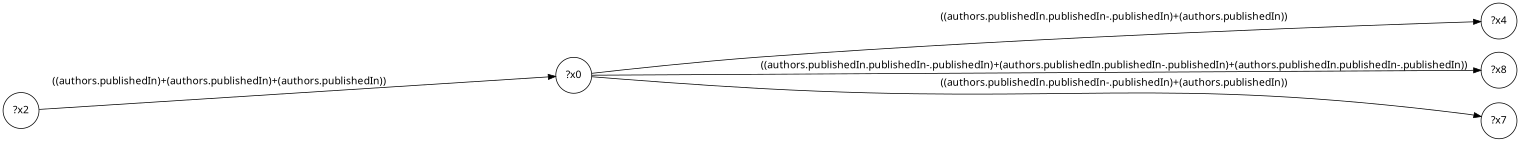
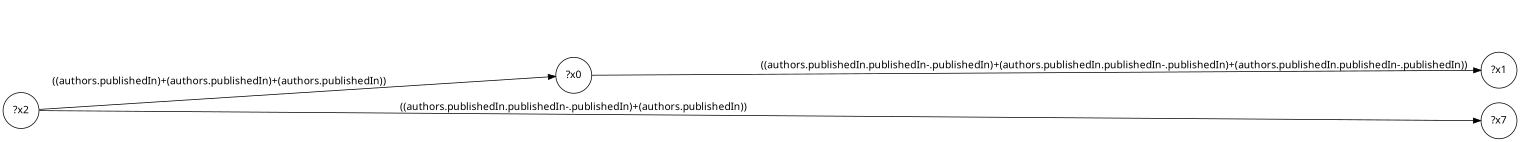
node "?x4": removed
node "?x8": label "?x8" -> "?x1"
edge "?x0" -> "?x7": now "?x2" -> "?x7"
